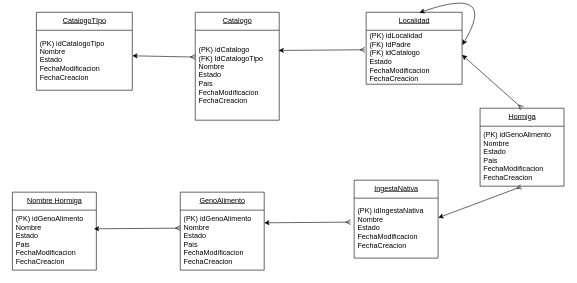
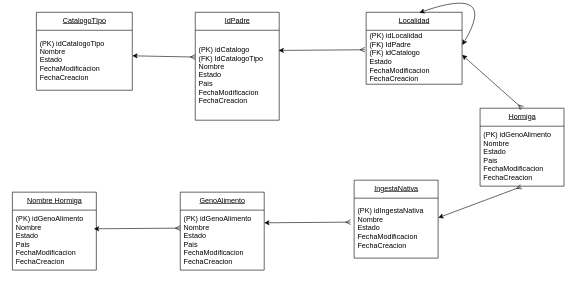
node "Catalogo": label "Catalogo" -> "IdPadre"
